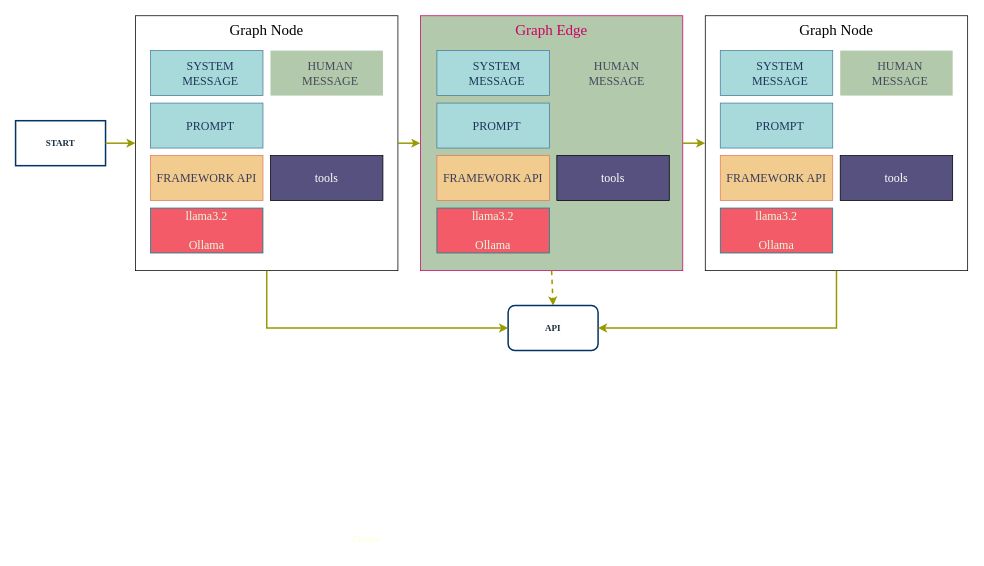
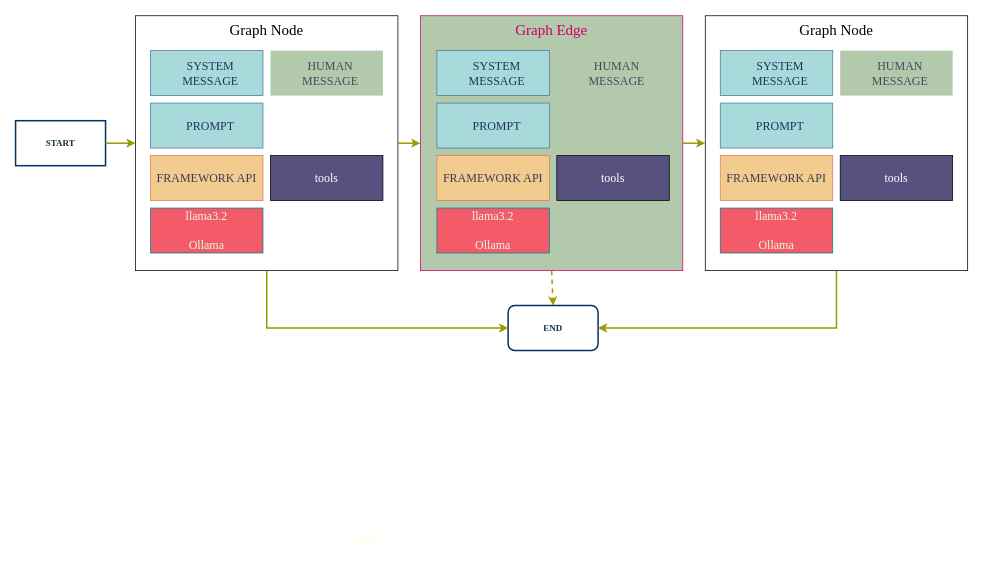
node "API": label "API" -> "END"
node "Chroma": label "Chroma" -> "Node"
